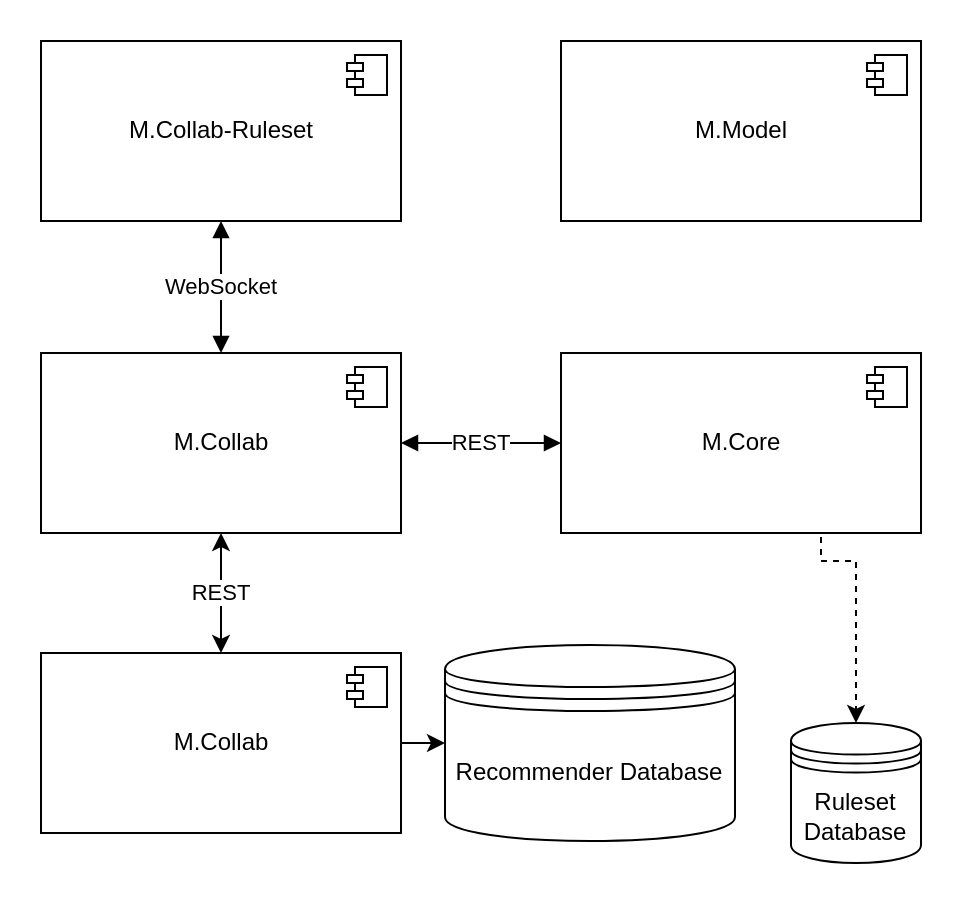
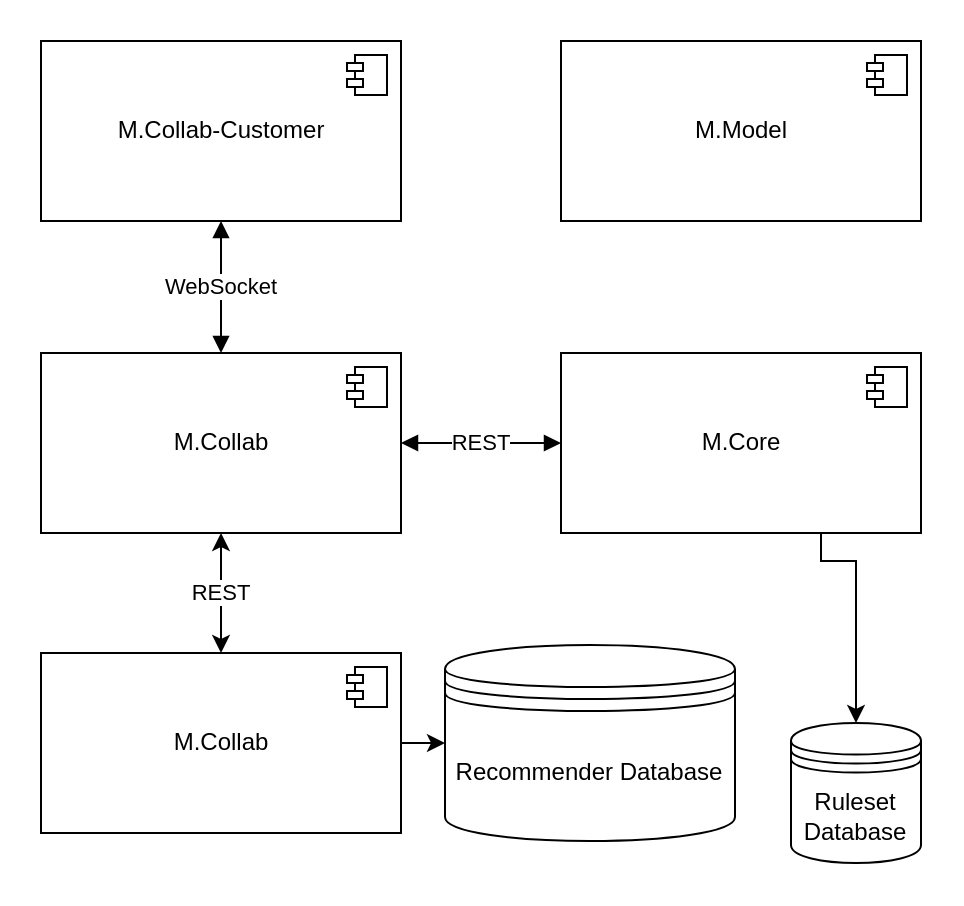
node "M.Collab-Ruleset": label "M.Collab-Ruleset" -> "M.Collab-Customer"
edge "M.Core" -> "Ruleset Database": style dashed -> solid
